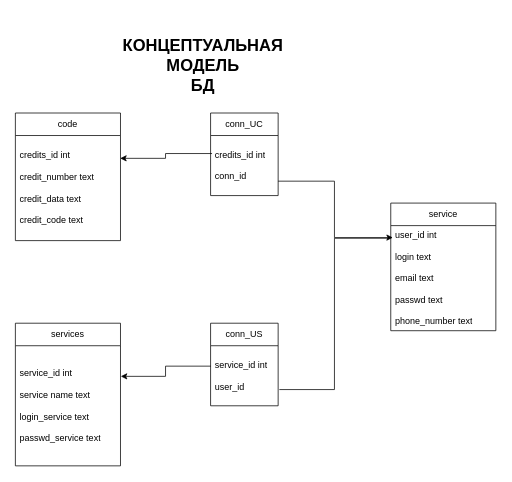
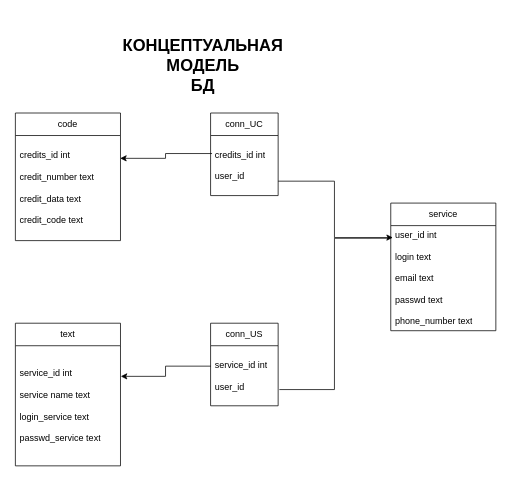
node "credits_id int conn_id": label "credits_id int conn_id" -> "credits_id int user_id"
node "services": label "services" -> "text"
